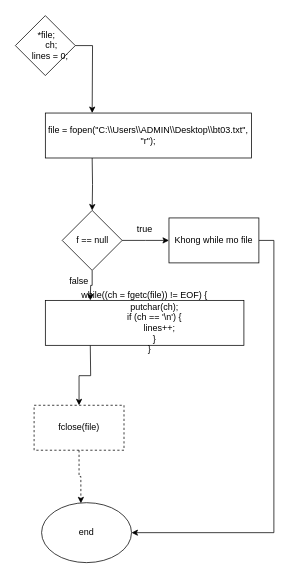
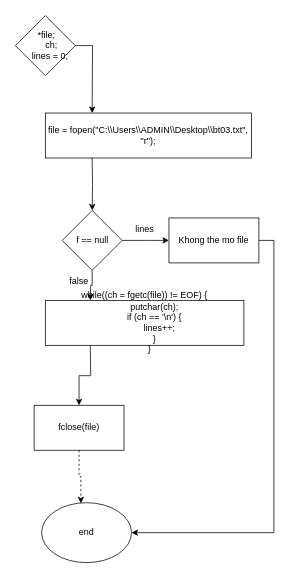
node "true": label "true" -> "lines"
node "Khong while mo file": label "Khong while mo file" -> "Khong the mo file"
node "fclose(file)": style dashed -> solid
